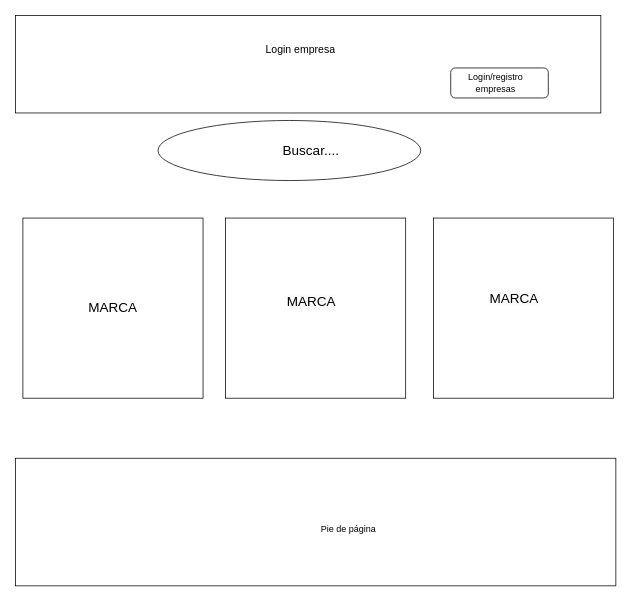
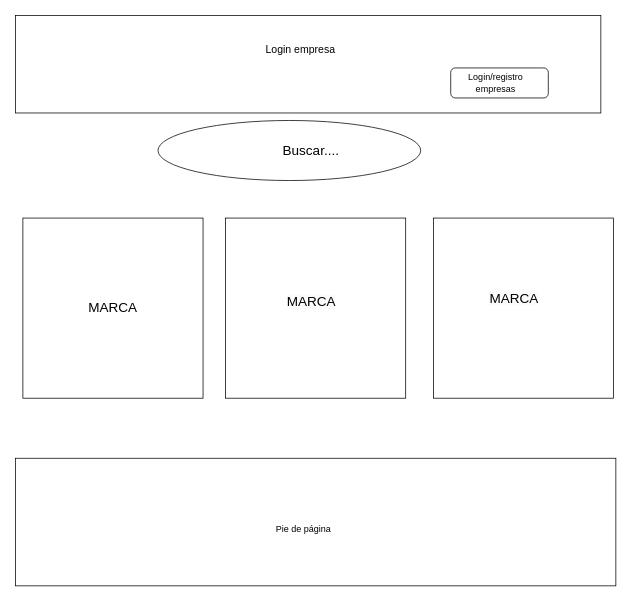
node "Pie de página": moved (348, 529) -> (303, 529)
